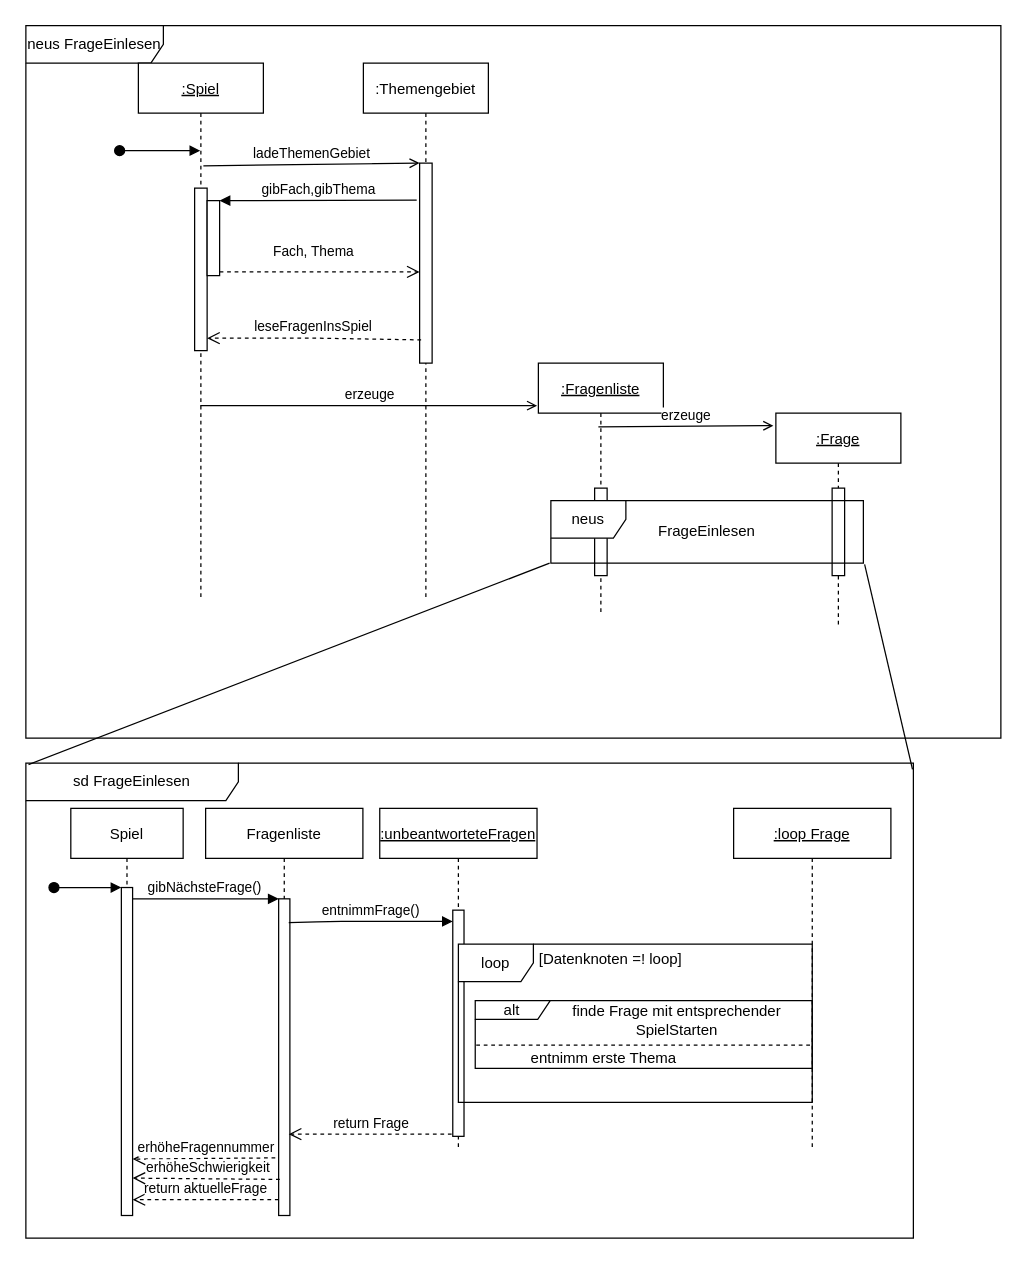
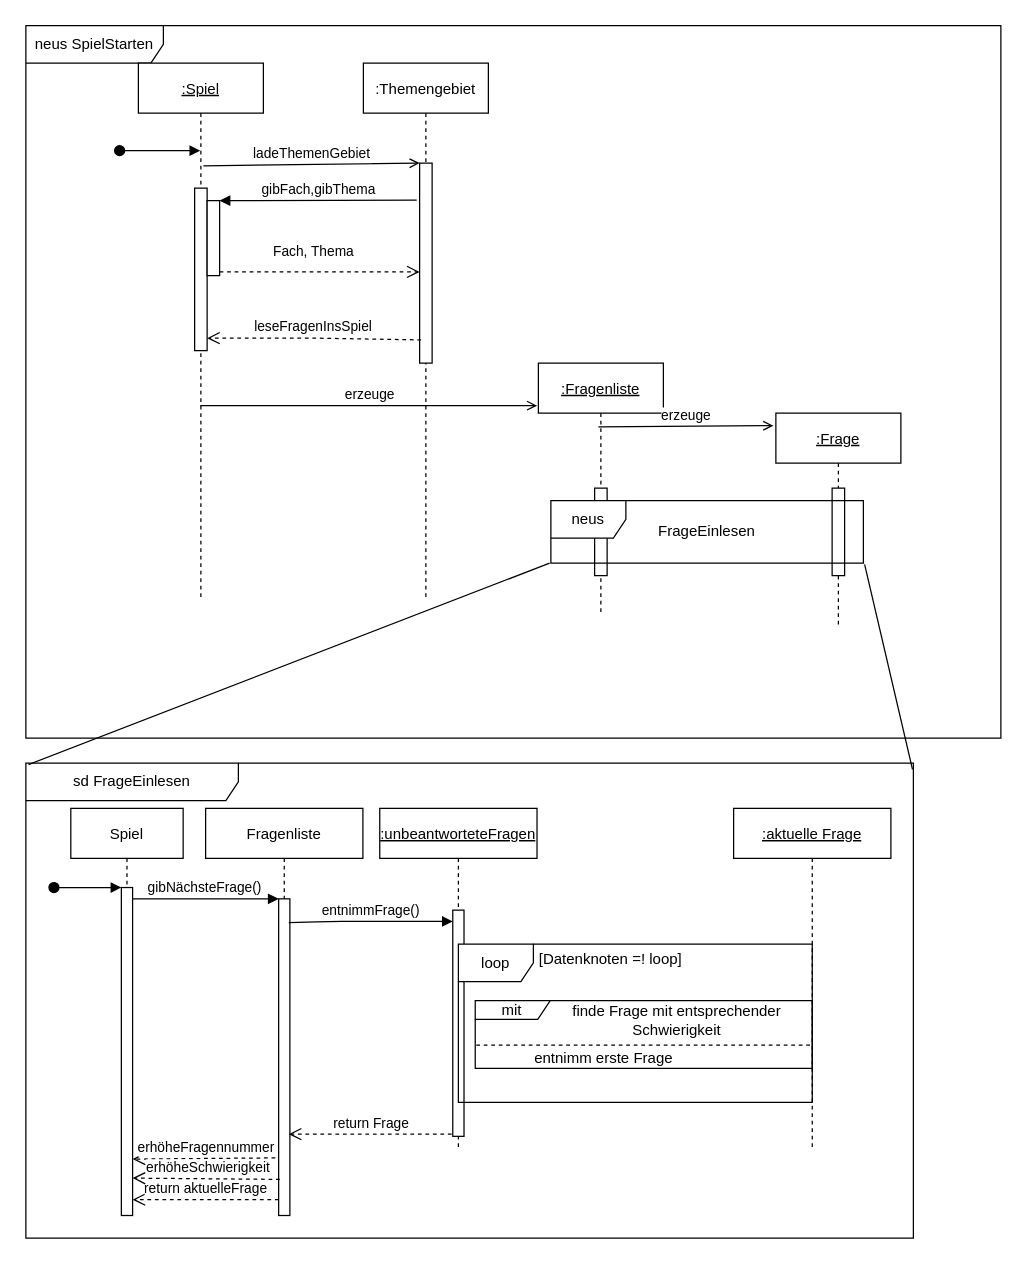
node "neus FrageEinlesen": label "neus FrageEinlesen" -> "neus SpielStarten"
node ":loop Frage": label ":loop Frage" -> ":aktuelle Frage"
node "alt": label "alt" -> "mit"
node "finde Frage mit entsprechender SpielStarten": label "finde Frage mit entsprechender SpielStarten" -> "finde Frage mit entsprechender Schwierigkeit"
node "entnimm erste Thema": label "entnimm erste Thema" -> "entnimm erste Frage"
